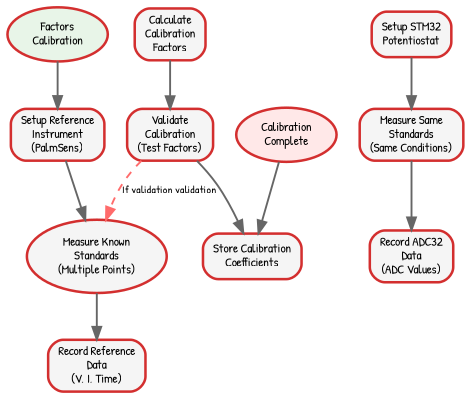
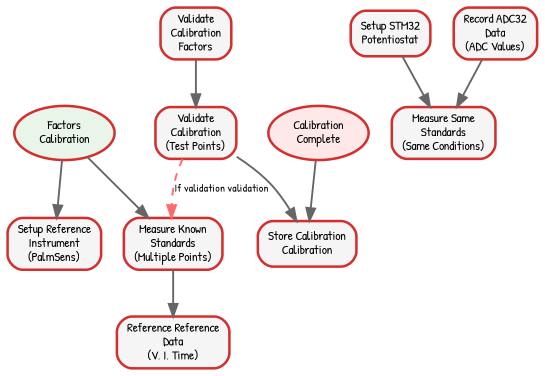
node "Calculate Calibration Factors": label "Calculate Calibration Factors" -> "Validate Calibration Factors"
node "Validate Calibration (Test Factors)": label "Validate Calibration (Test Factors)" -> "Validate Calibration (Test Points)"
edge "Setup Reference Instrument (PalmSens)" -> "Measure Known Standards (Multiple Points)": now "Factors Calibration" -> "Measure Known Standards (Multiple Points)"
edge "Measure Same Standards (Same Conditions)" -> "Record ADC32 Data (ADC Values)": reversed
node "Measure Known Standards (Multiple Points)": shape ellipse -> box
node "Store Calibration Coefficients": label "Store Calibration Coefficients" -> "Store Calibration Calibration"
node "Record Reference Data (V, I, Time)": label "Record Reference Data (V, I, Time)" -> "Reference Reference Data (V, I, Time)"
